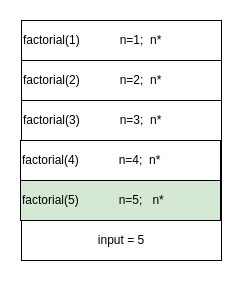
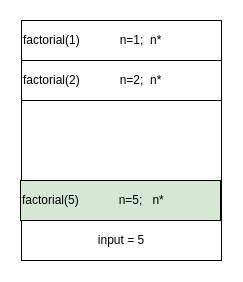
node "factorial(3) n=3; n*": removed
node "factorial(4) n=4; n*": removed
